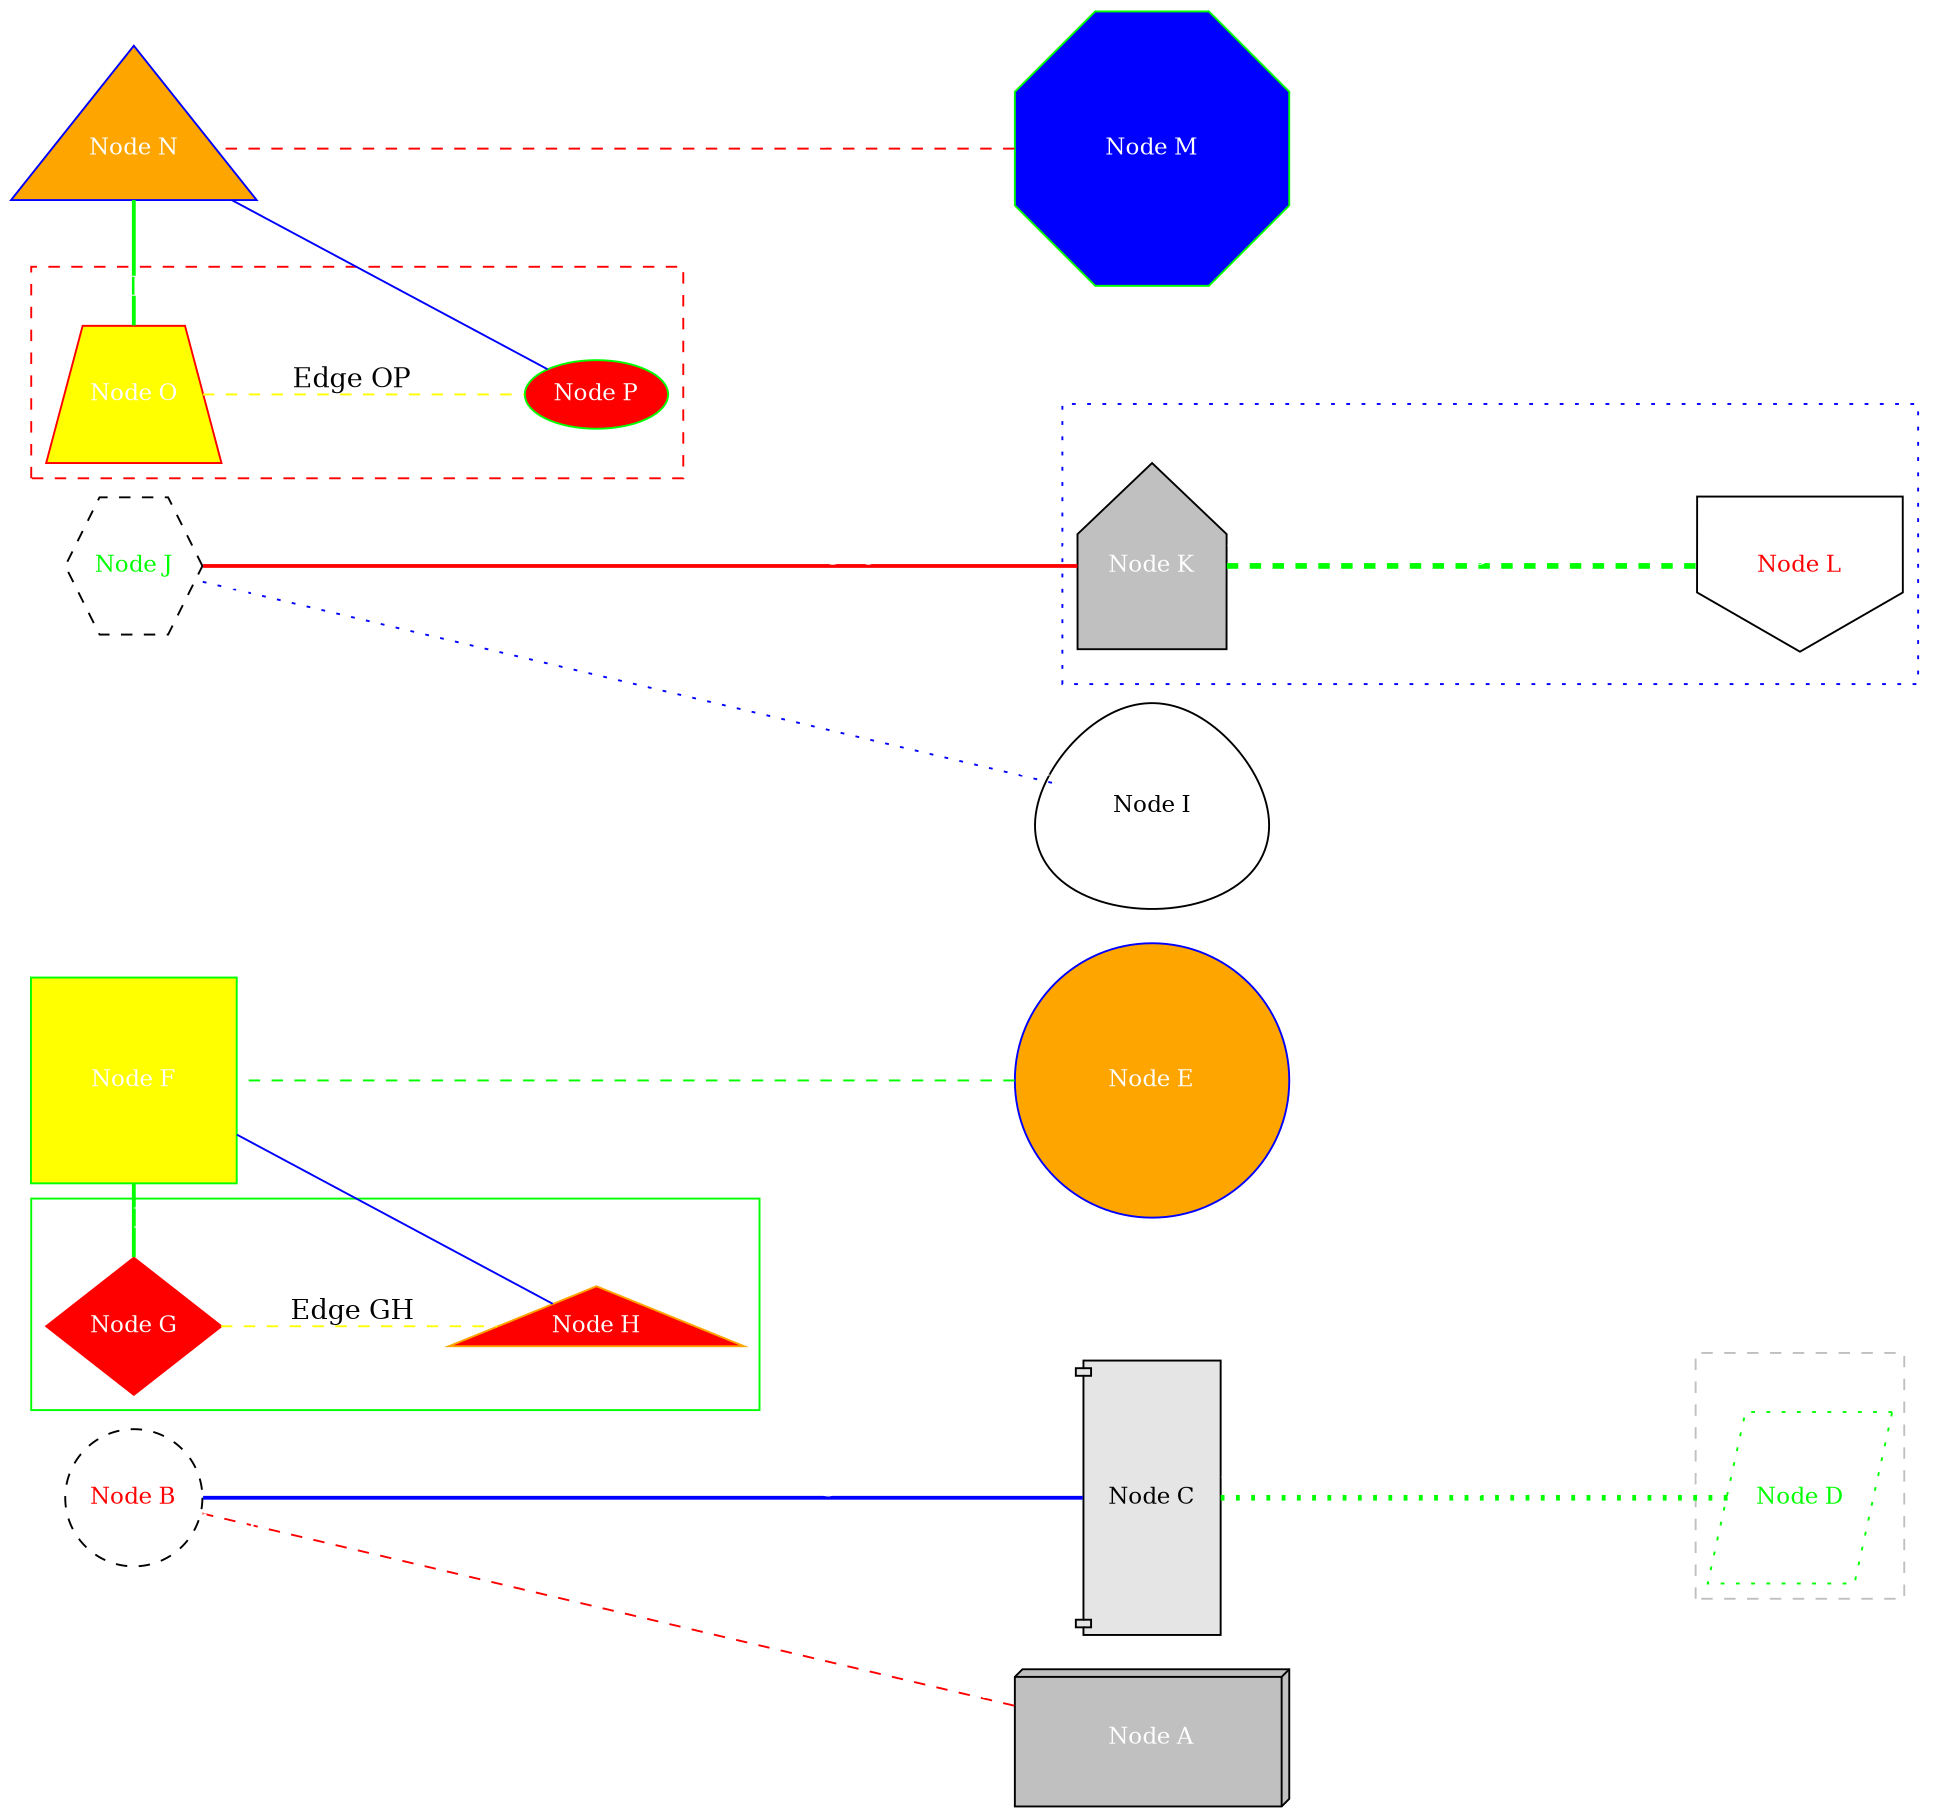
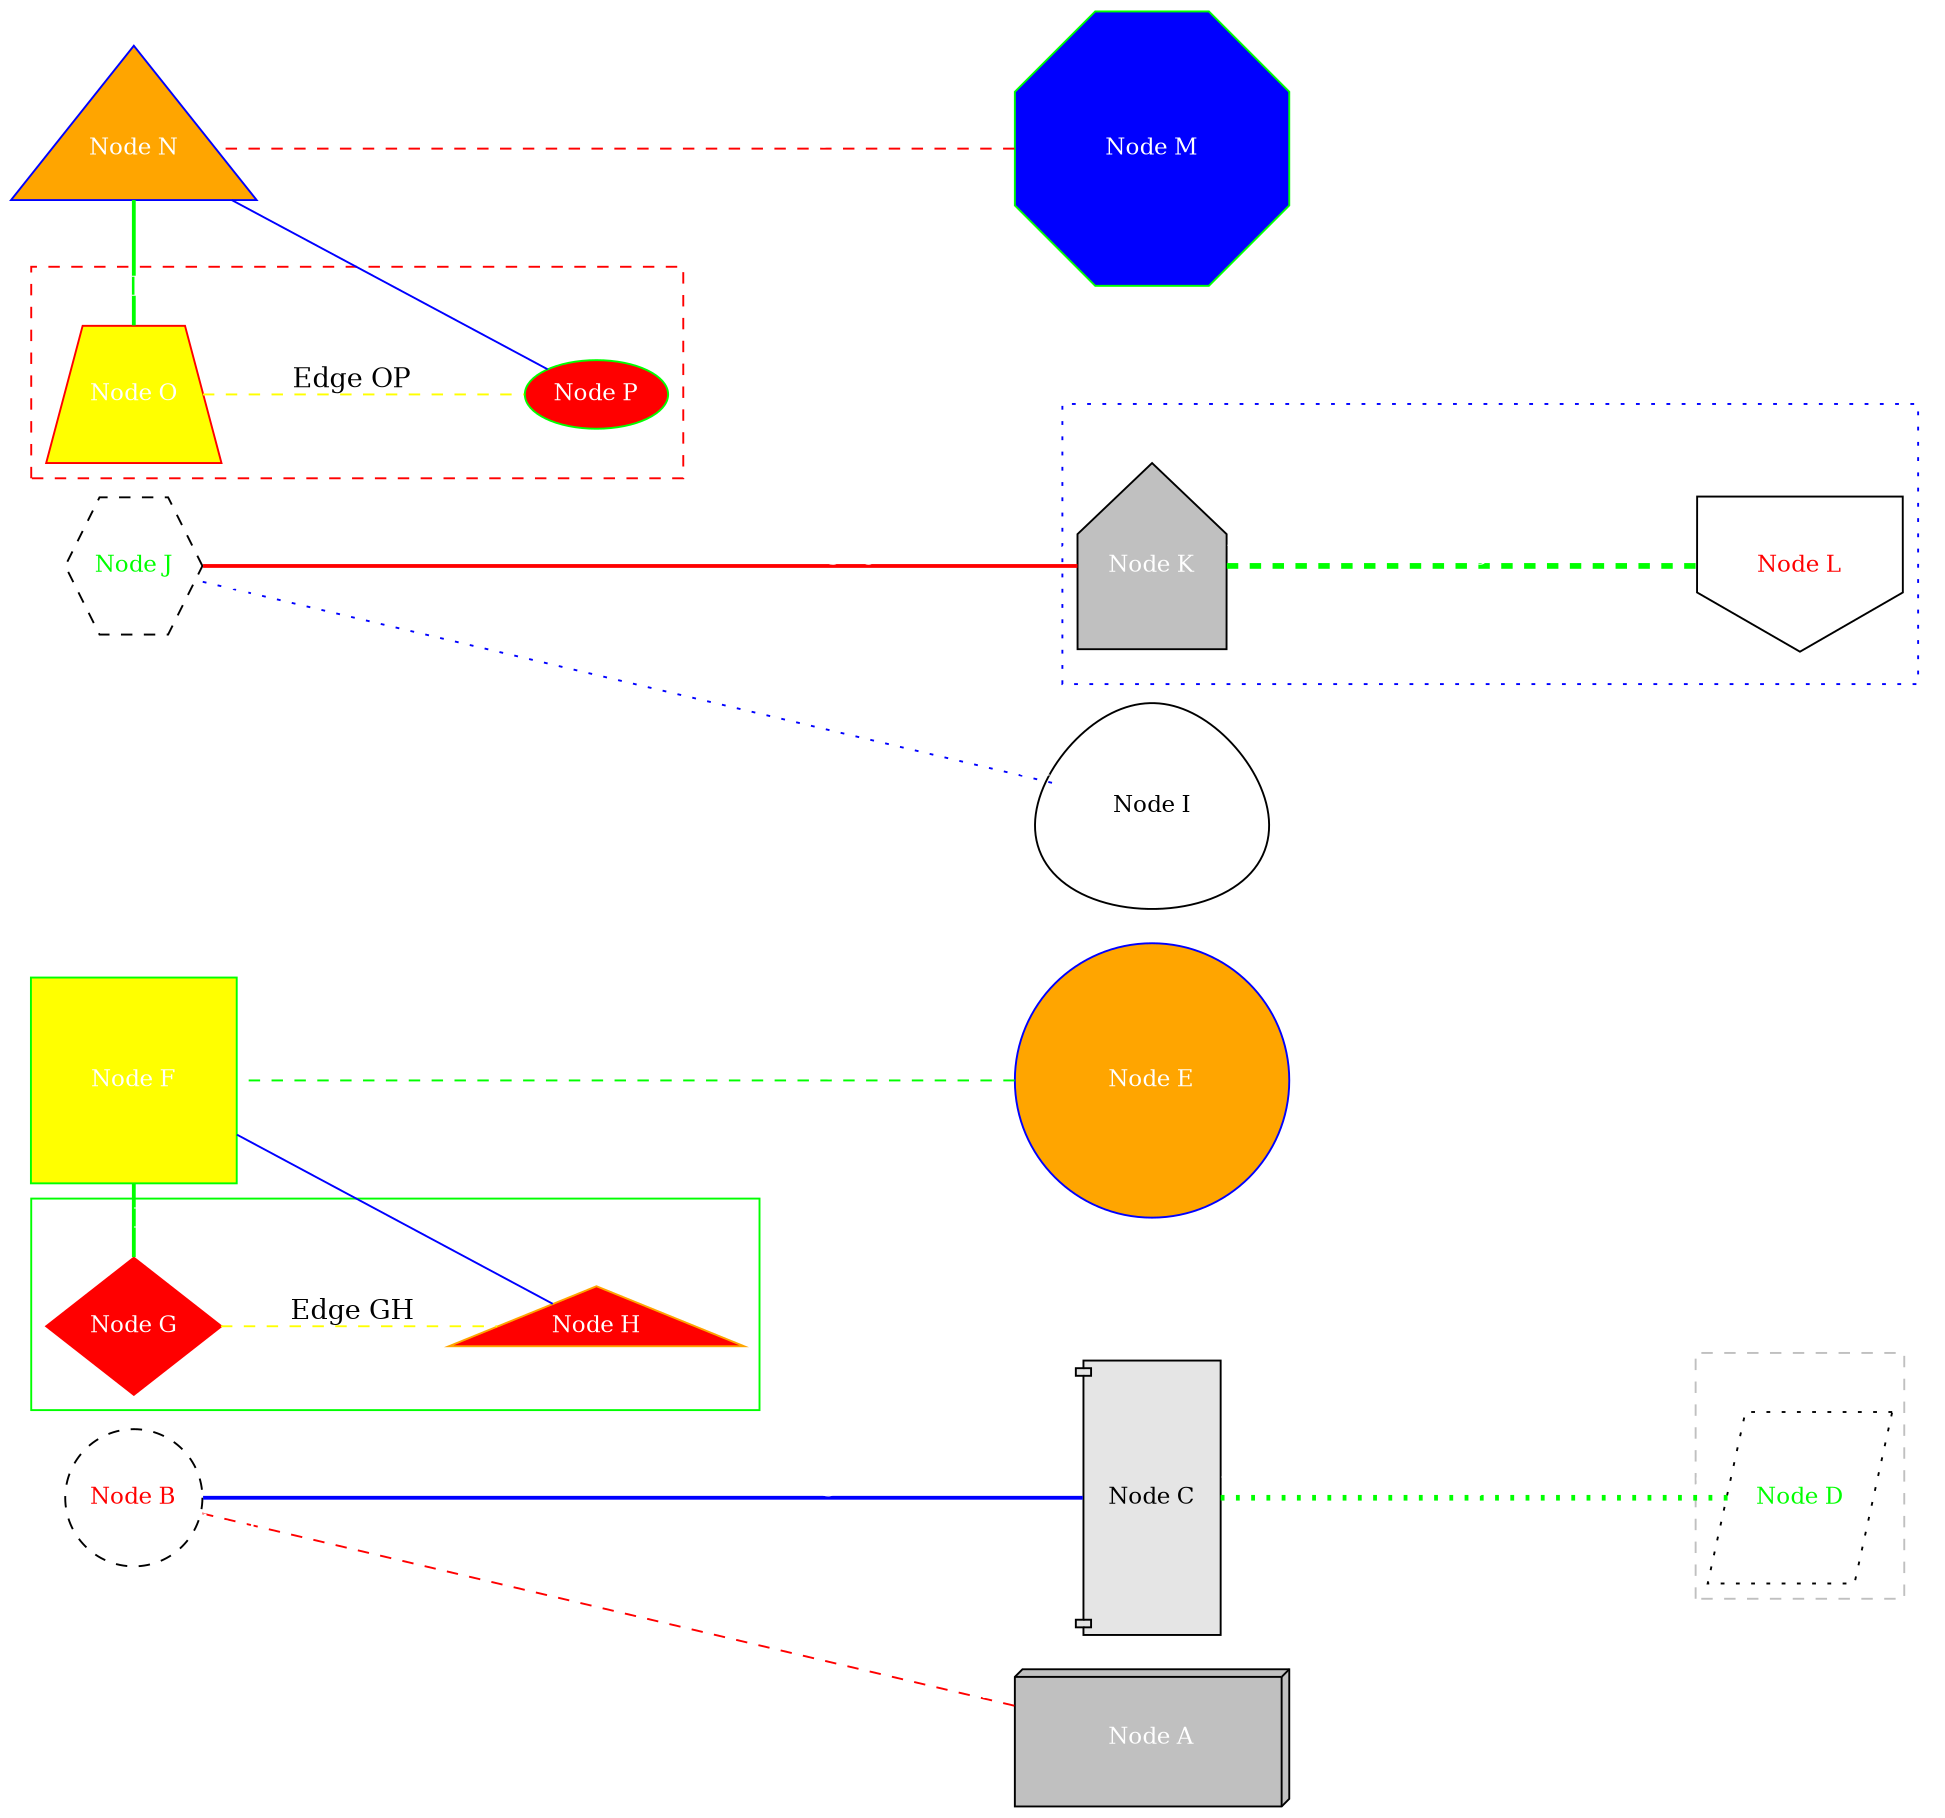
node "Node D": color green -> black
